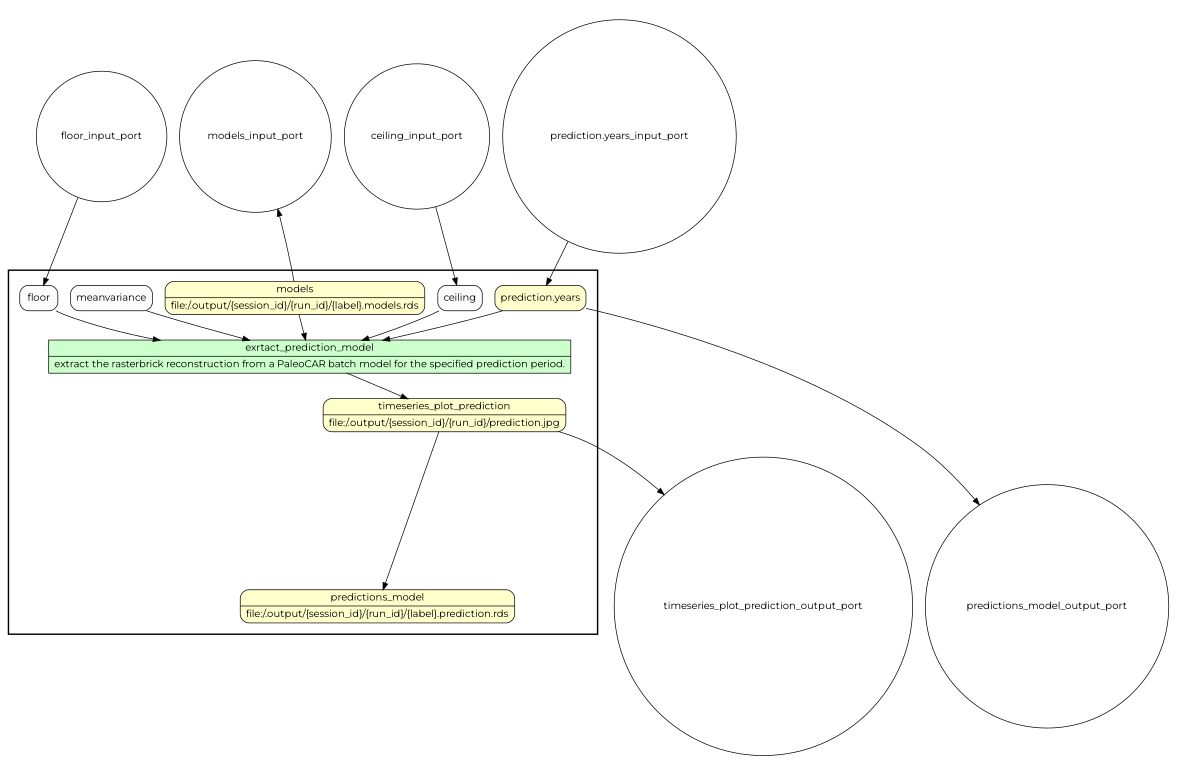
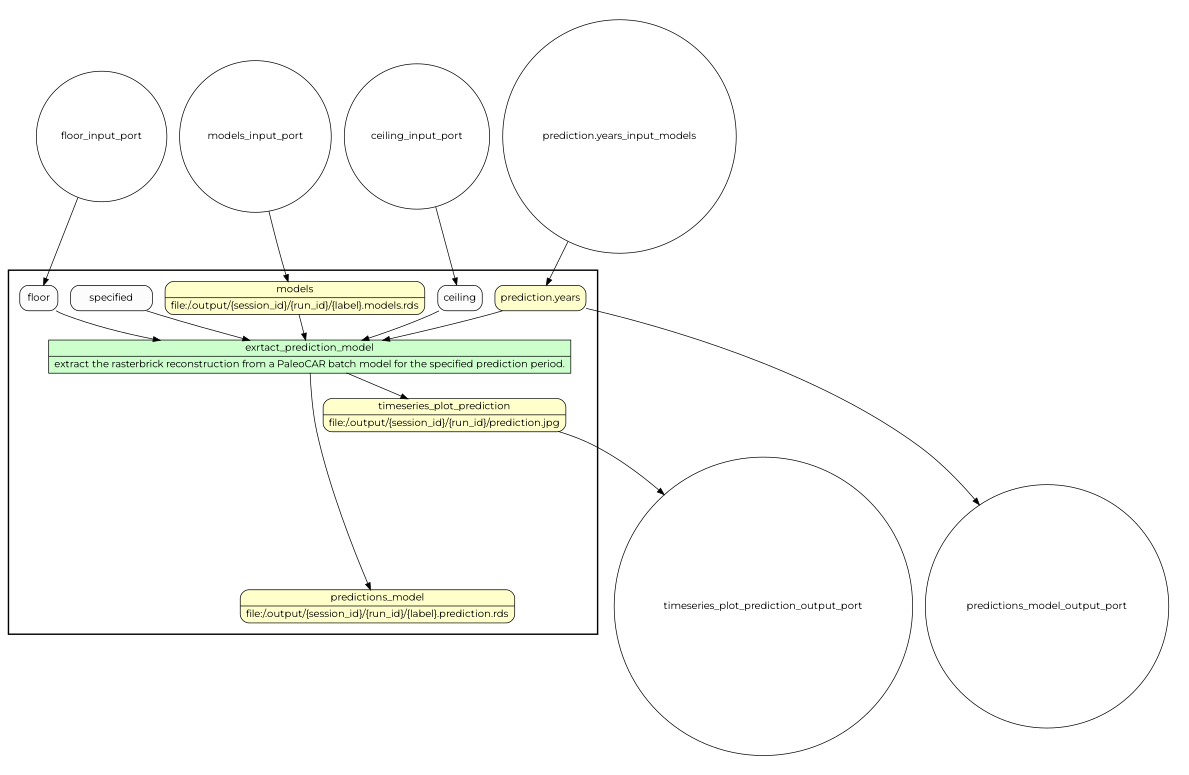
node "prediction.years_input_port": label "prediction.years_input_port" -> "prediction.years_input_models"
edge "models" -> "models_input_port": reversed
node "meanvariance": label "meanvariance" -> "specified"
edge "timeseries_plot_prediction" -> "predictions_model": now "exrtact_prediction_model" -> "predictions_model"
